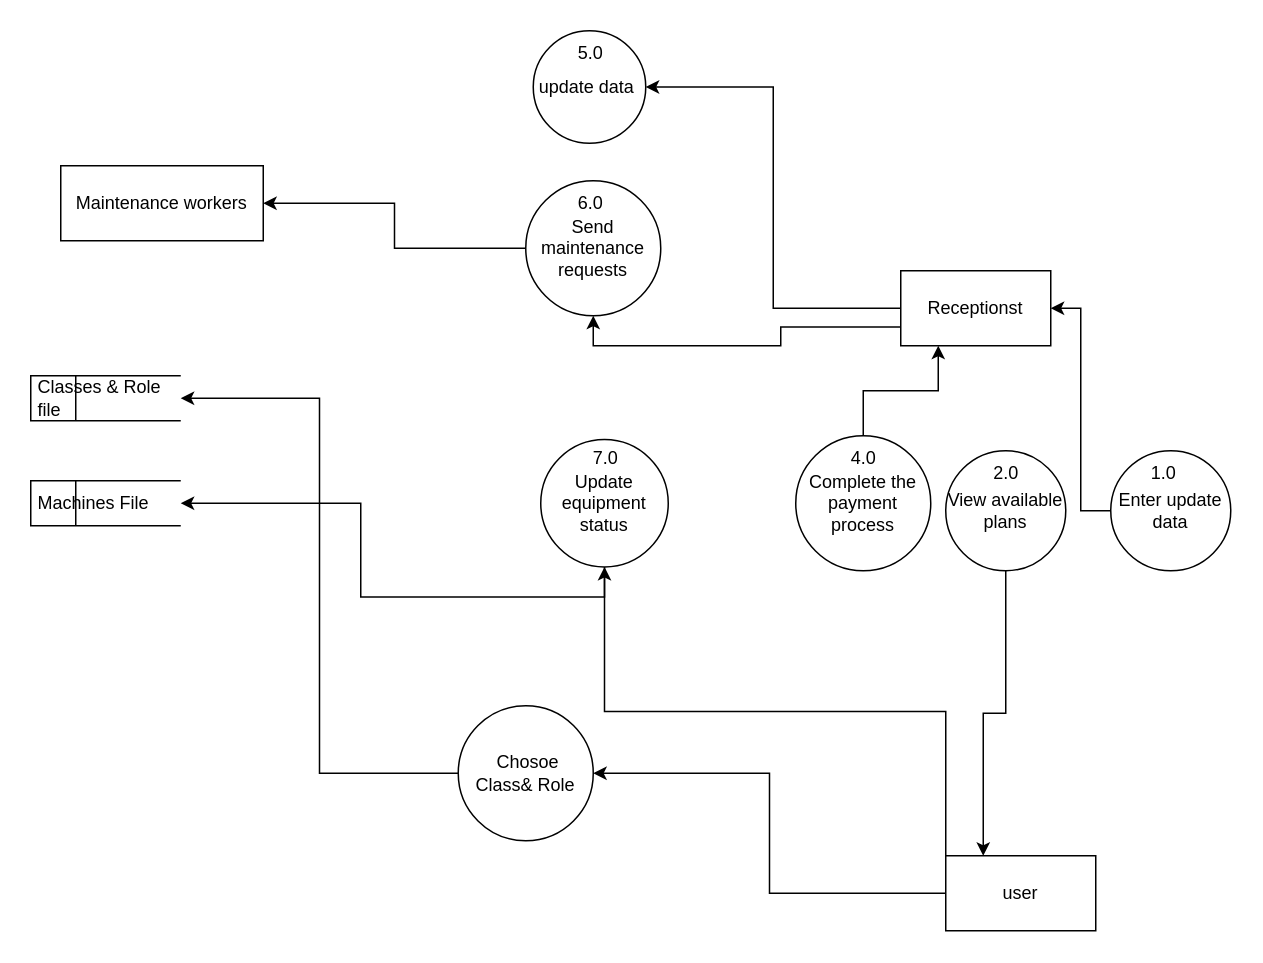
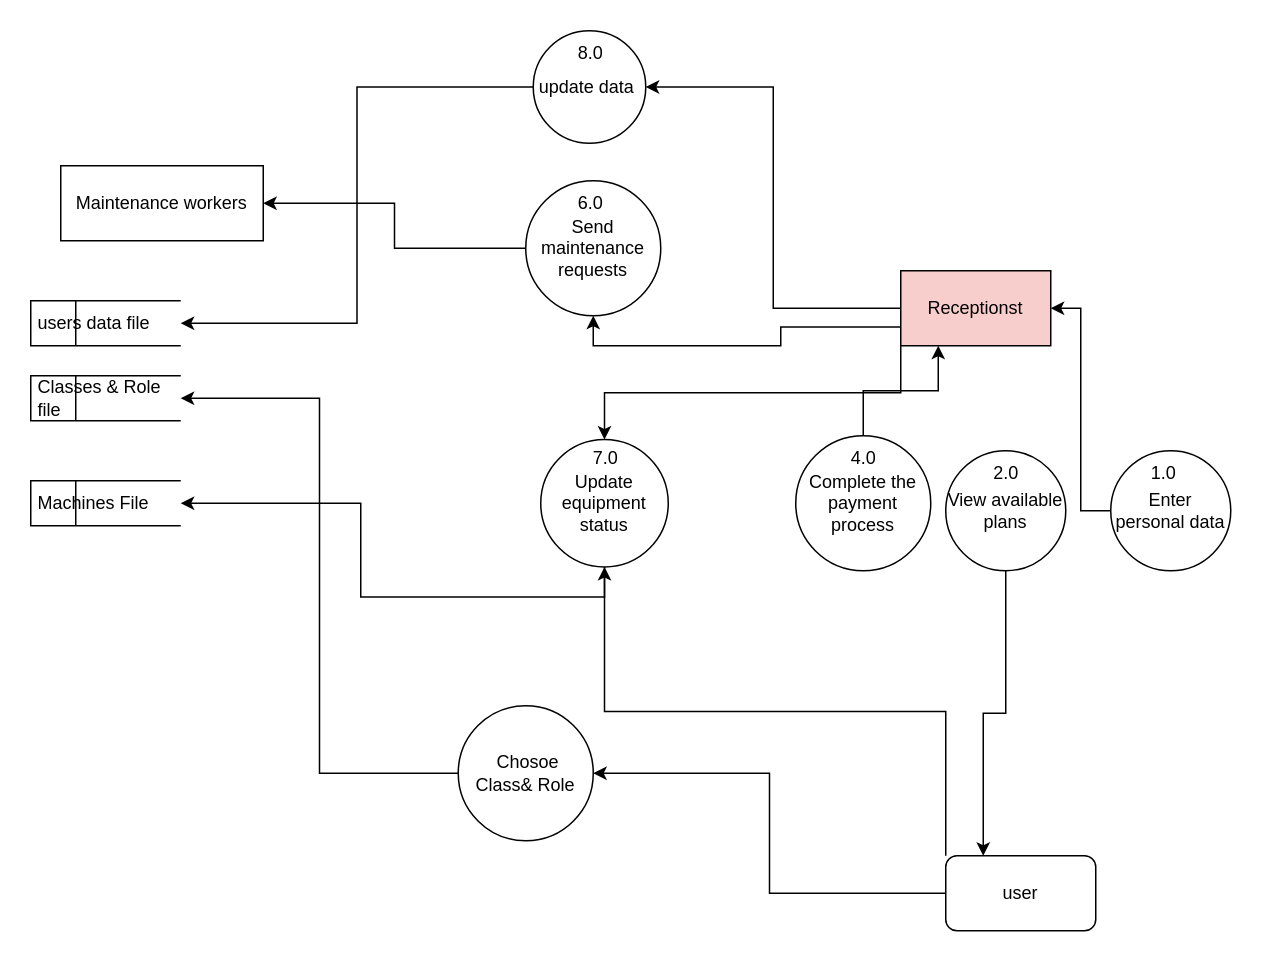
node "5.0": label "5.0" -> "8.0"
edge "update data" -> "users data file": added
node "Receptionst": fillcolor #ffffff -> #f8cecc
node "users data file": added
edge "Receptionst" -> "Update equipment status": added
node "Enter update data": label "Enter update data" -> "Enter personal data"
node "user": shape rectangle -> rounded rectangle
